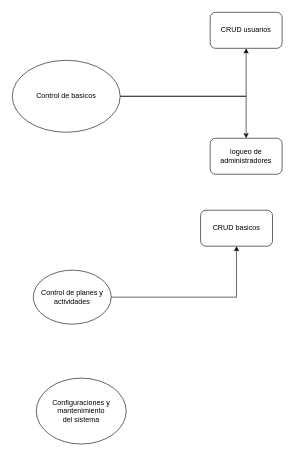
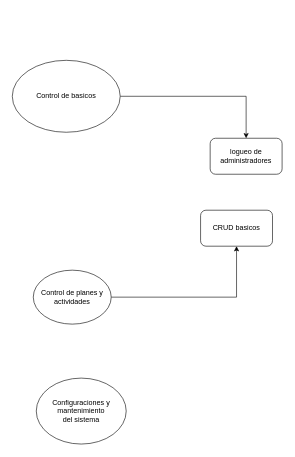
node "CRUD usuarios": removed
edge "Control de basicos" -> "CRUD usuarios": removed
